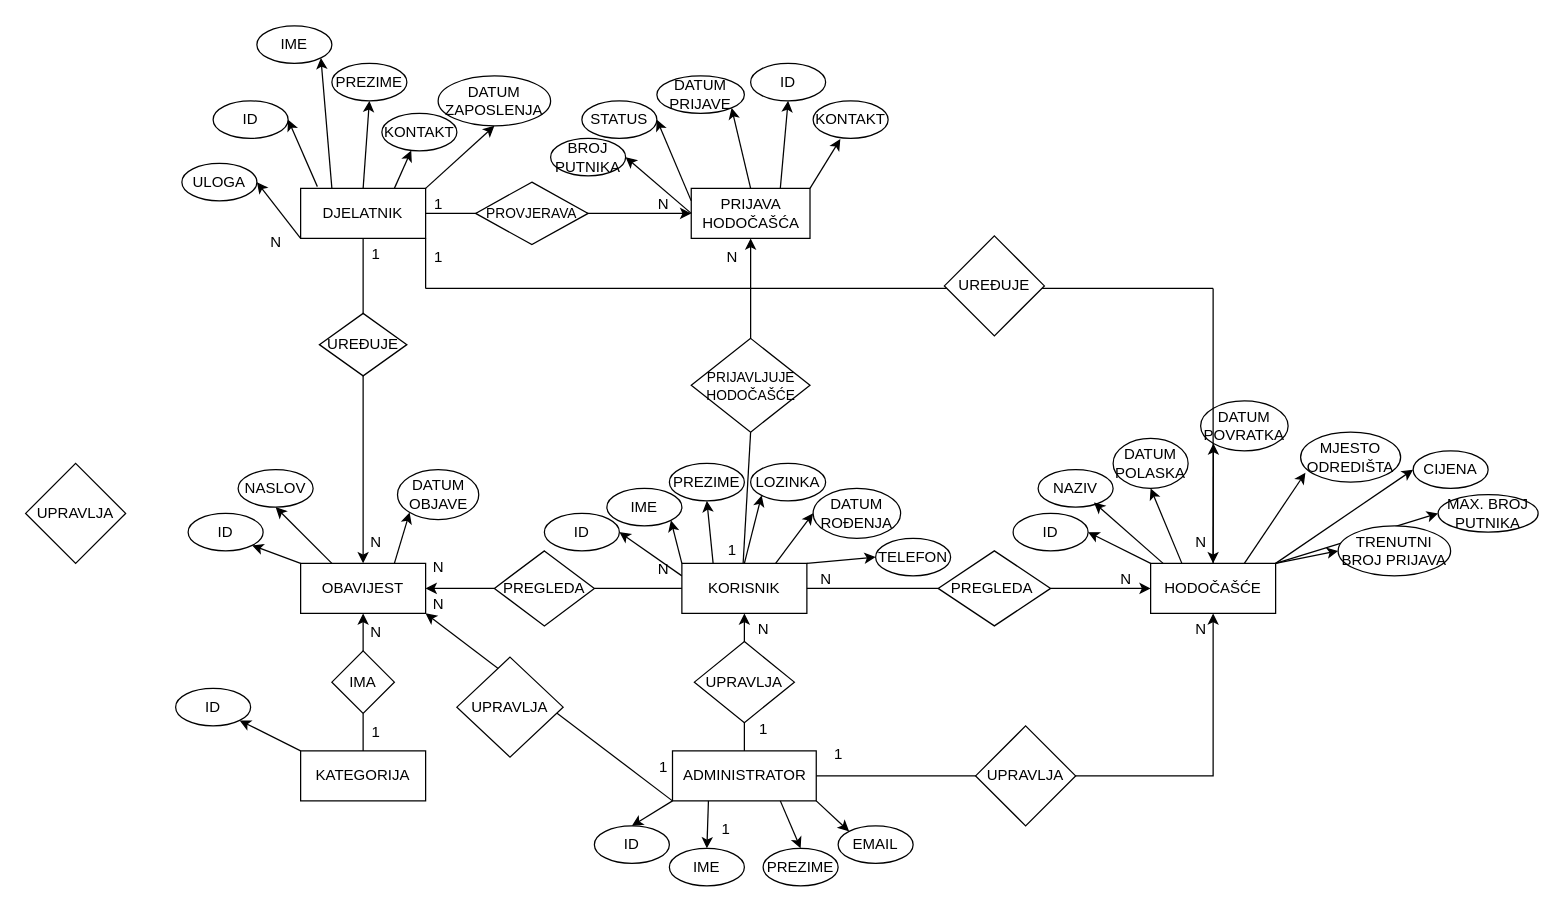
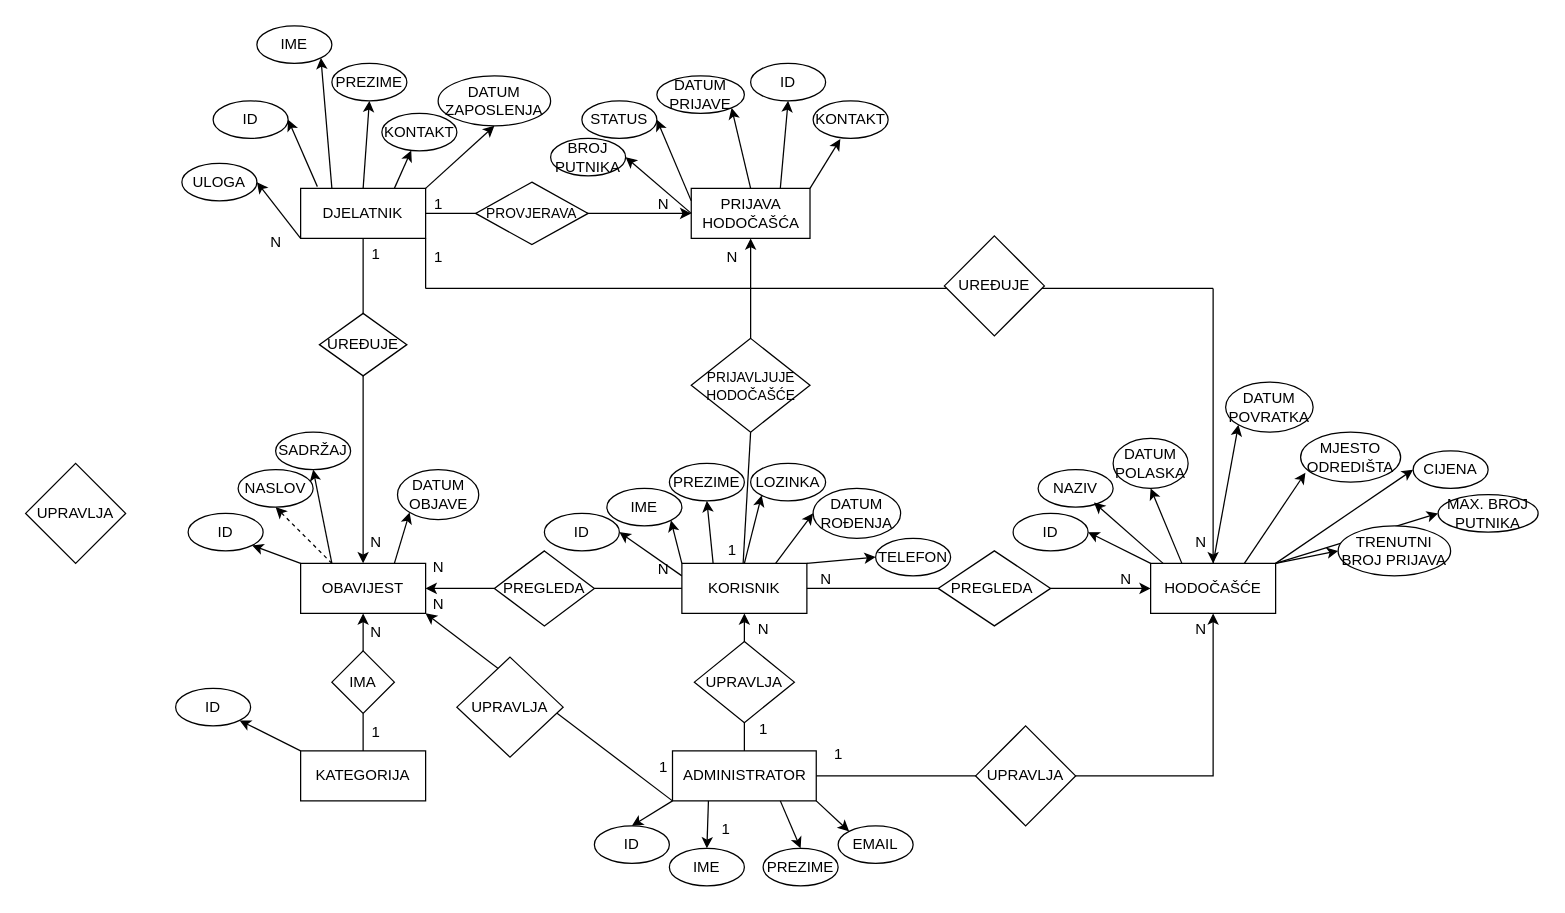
node "DATUM POVRATKA": moved (1244, 426) -> (1269, 407)
node "SADRŽAJ": added
edge "OBAVIJEST" -> "SADRŽAJ": added
edge "OBAVIJEST" -> "NASLOV": style solid -> dashed
